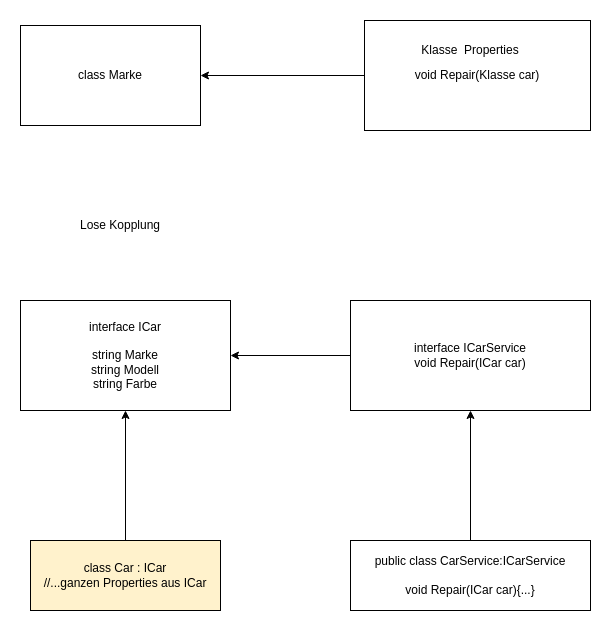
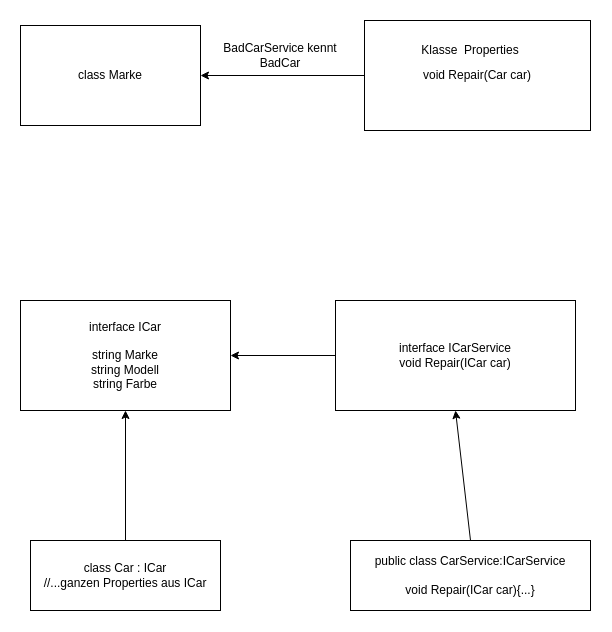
node "BadCarService kennt BadCar": added
node "void Repair(Klasse car)": label "void Repair(Klasse car)" -> "void Repair(Car car)"
node "Lose Kopplung": removed
node "interface ICarService void Repair(ICar car)": moved (471, 356) -> (456, 356)
node "class Car : ICar //...ganzen Properties aus ICar": fillcolor #fff2cc -> #ffffff
